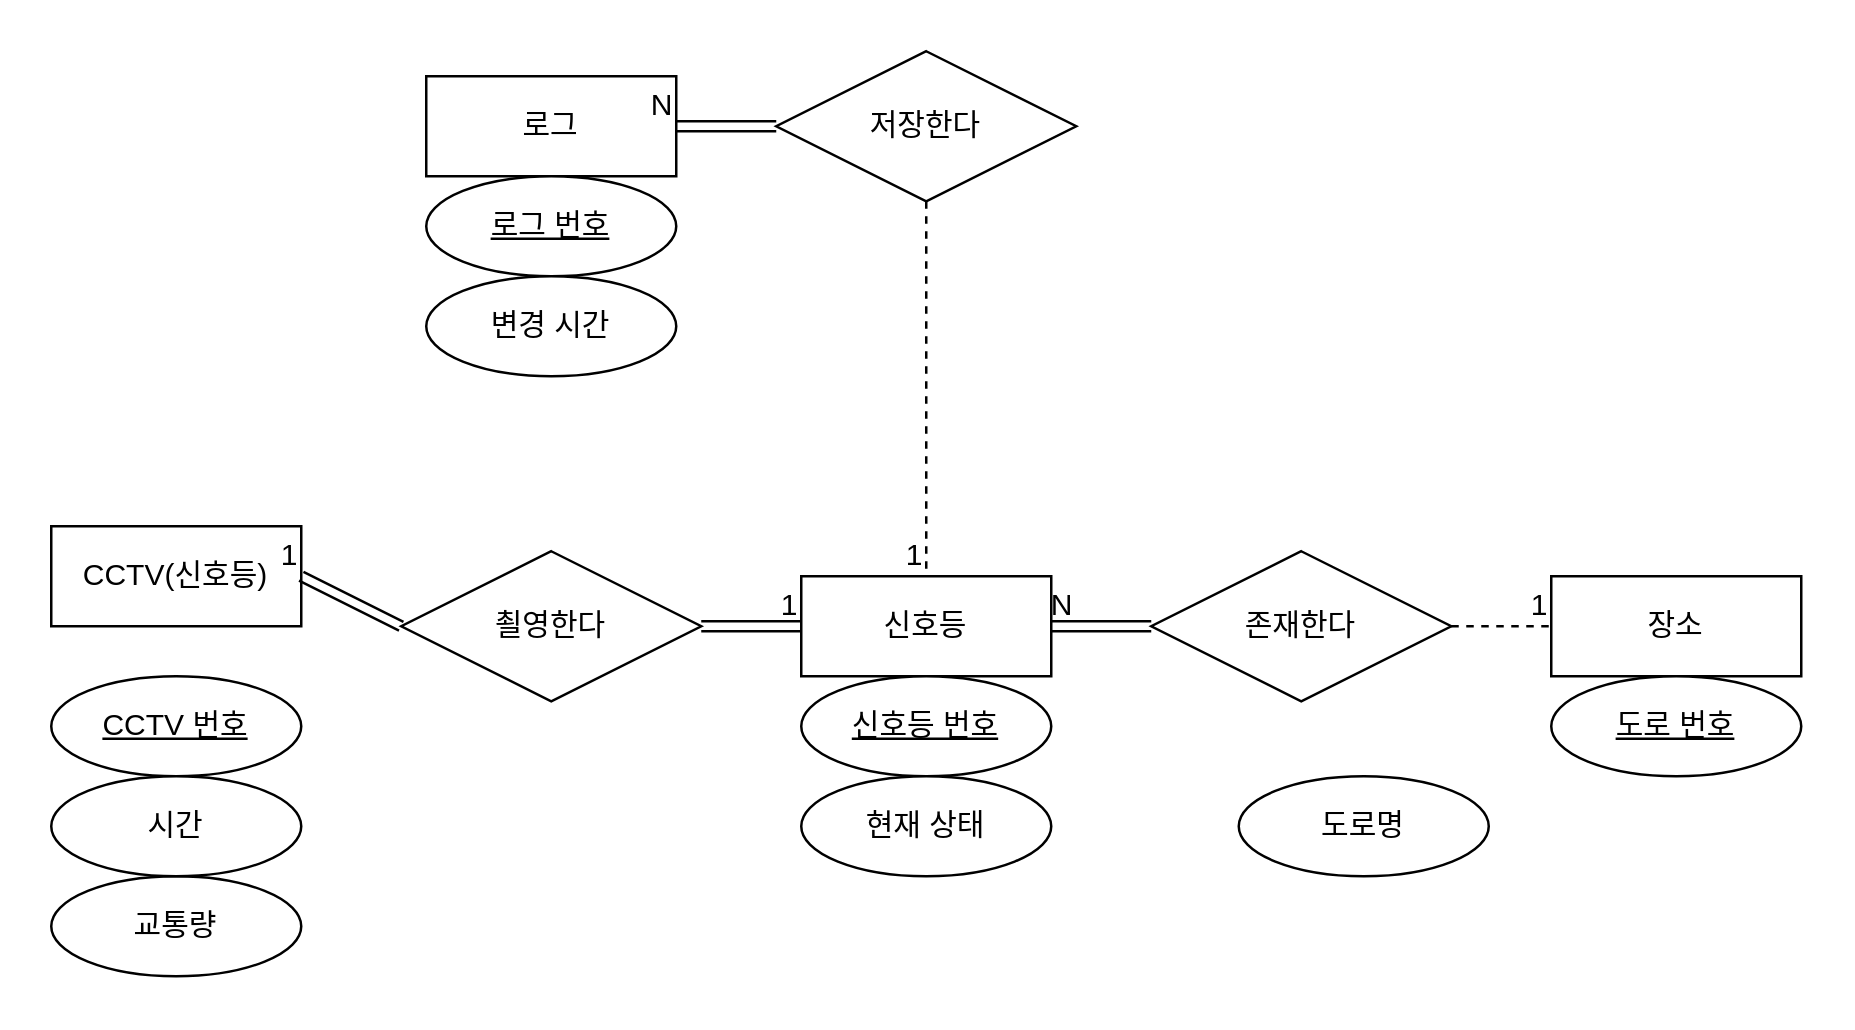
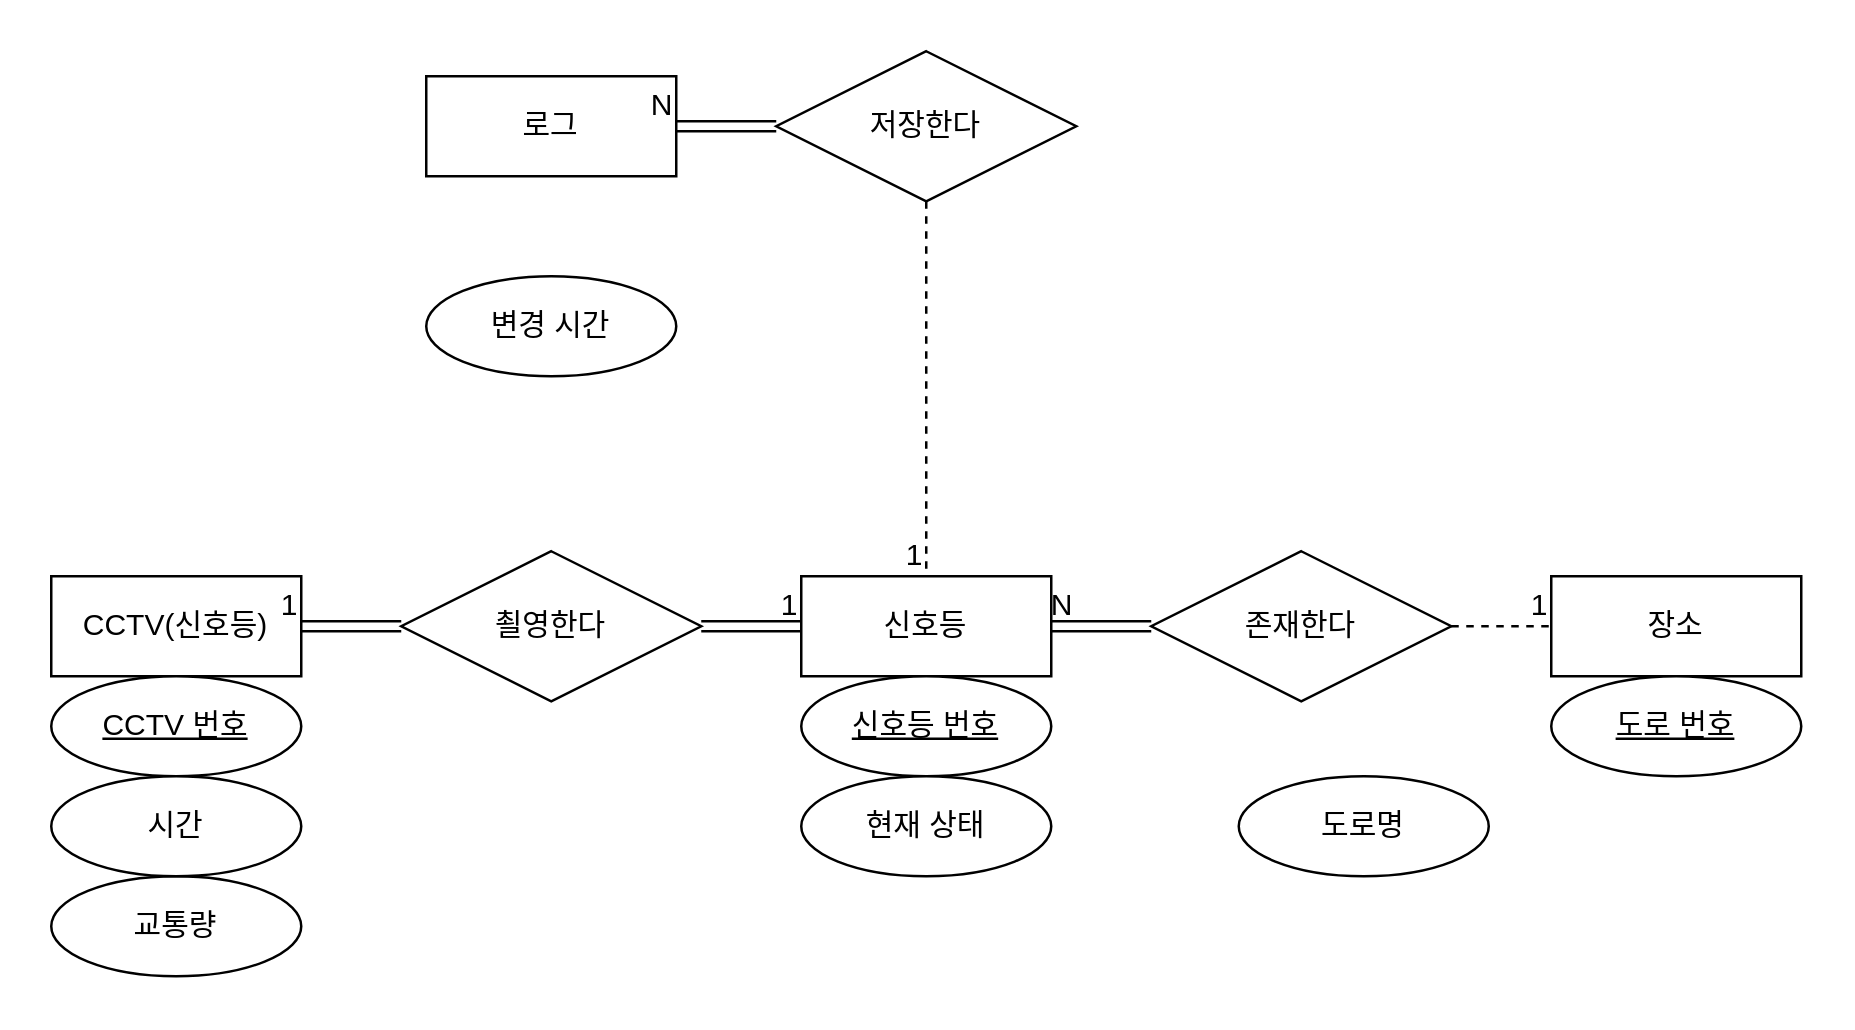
node "로그 번호": removed
node "CCTV(신호등)": moved (176, 576) -> (176, 626)
